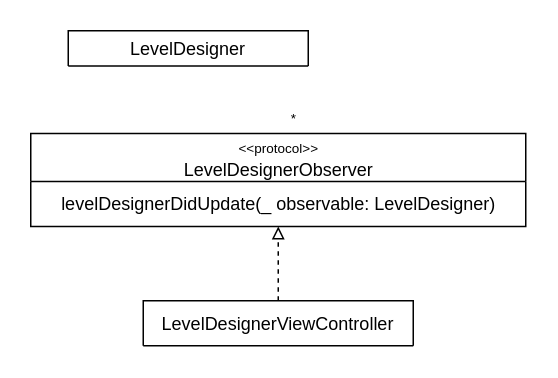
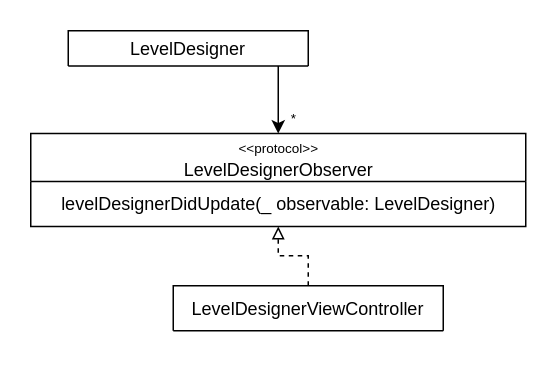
edge "LevelDesigner" -> "<<protocol>> LevelDesignerObserver": added
node "LevelDesignerViewController": moved (278, 323) -> (308, 308)
